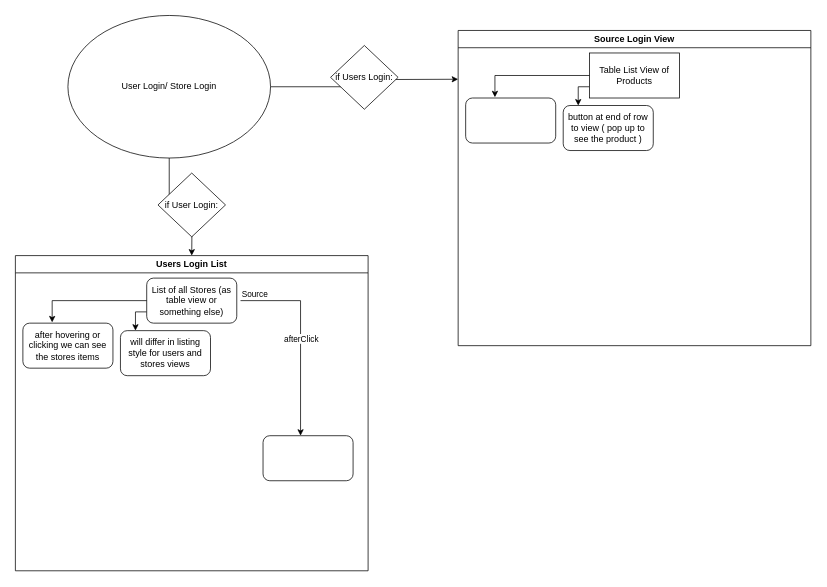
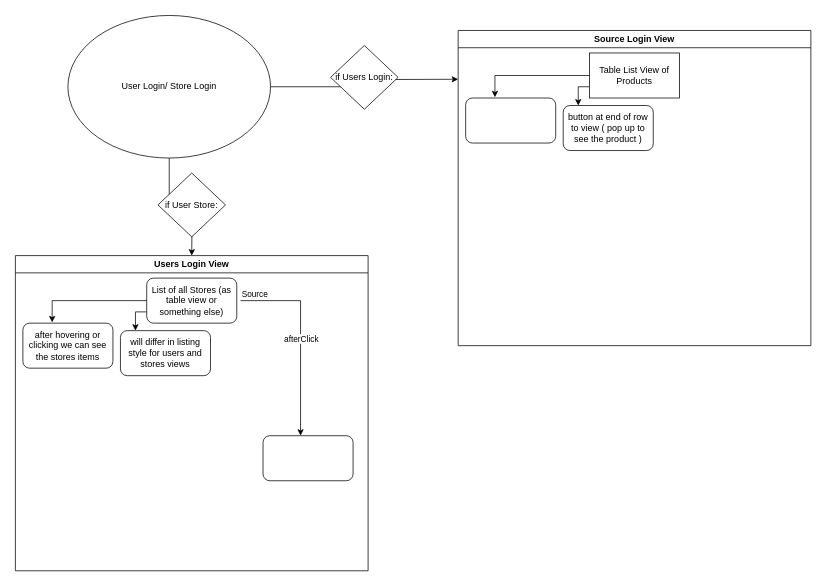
node "if User Login:": label "if User Login:" -> "if User Store:"
node "Users Login List": label "Users Login List" -> "Users Login View"
